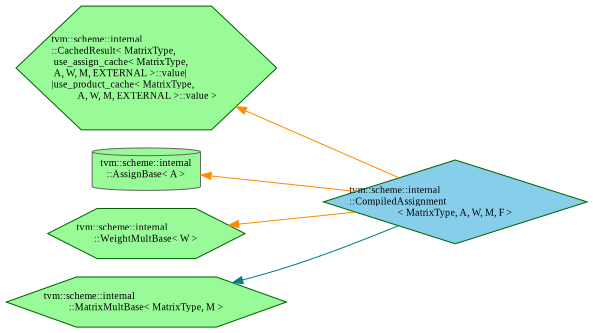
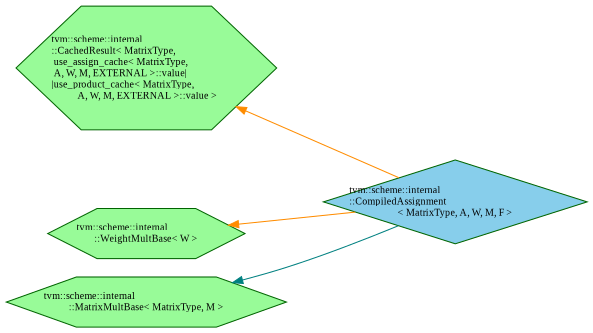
node "tvm::scheme::internal ::AssignBase< A >": removed
